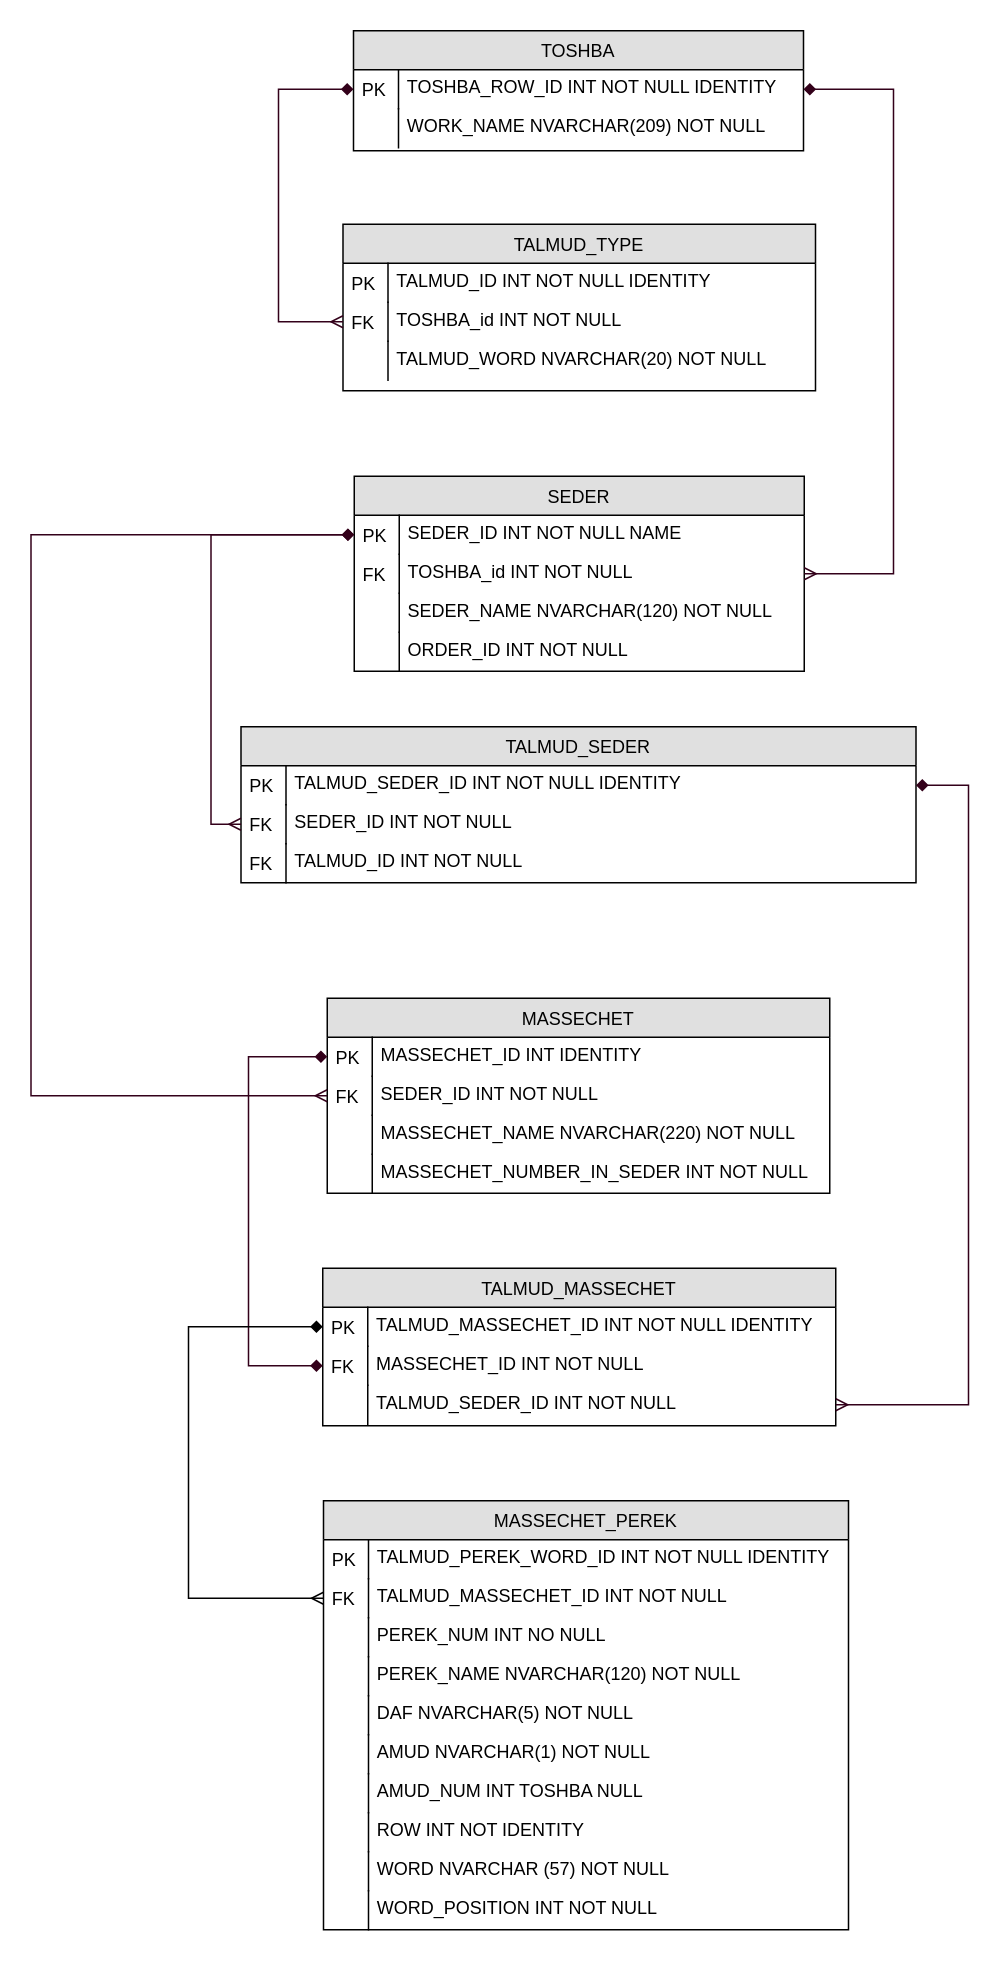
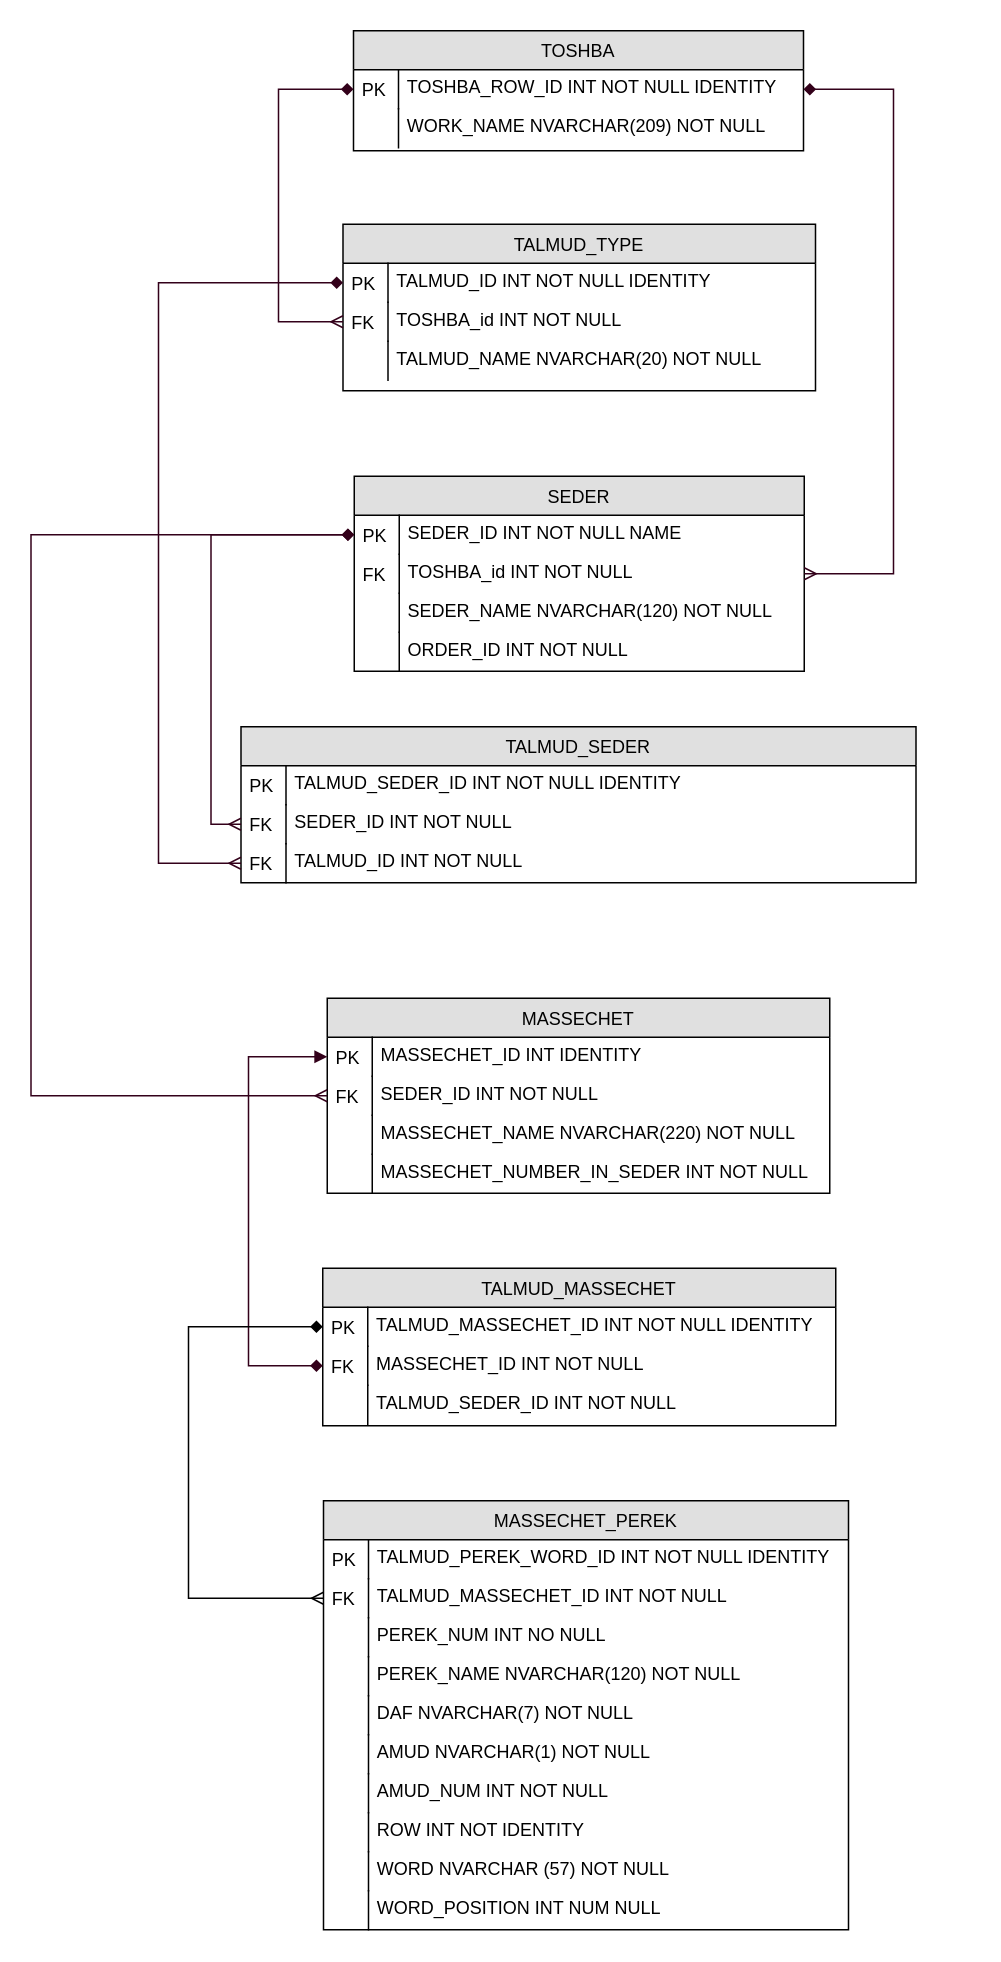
node "TALMUD_WORD NVARCHAR(20) NOT NULL": label "TALMUD_WORD NVARCHAR(20) NOT NULL" -> "TALMUD_NAME NVARCHAR(20) NOT NULL"
edge "TALMUD_ID INT NOT NULL IDENTITY" -- "TALMUD_ID INT NOT NULL": added
edge "MASSECHET_ID INT IDENTITY" -- "MASSECHET_ID INT NOT NULL": arrowhead diamond -> block
edge "TALMUD_SEDER_ID INT NOT NULL IDENTITY" -- "TALMUD_SEDER_ID INT NOT NULL": removed
node "DAF NVARCHAR(5) NOT NULL": label "DAF NVARCHAR(5) NOT NULL" -> "DAF NVARCHAR(7) NOT NULL"
node "AMUD_NUM INT TOSHBA NULL": label "AMUD_NUM INT TOSHBA NULL" -> "AMUD_NUM INT NOT NULL"
node "WORD_POSITION INT NOT NULL": label "WORD_POSITION INT NOT NULL" -> "WORD_POSITION INT NUM NULL"
